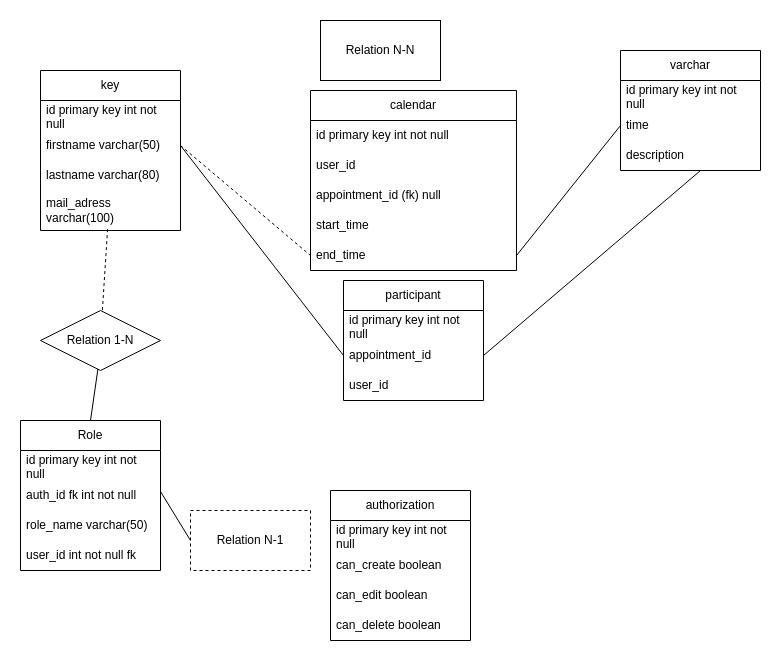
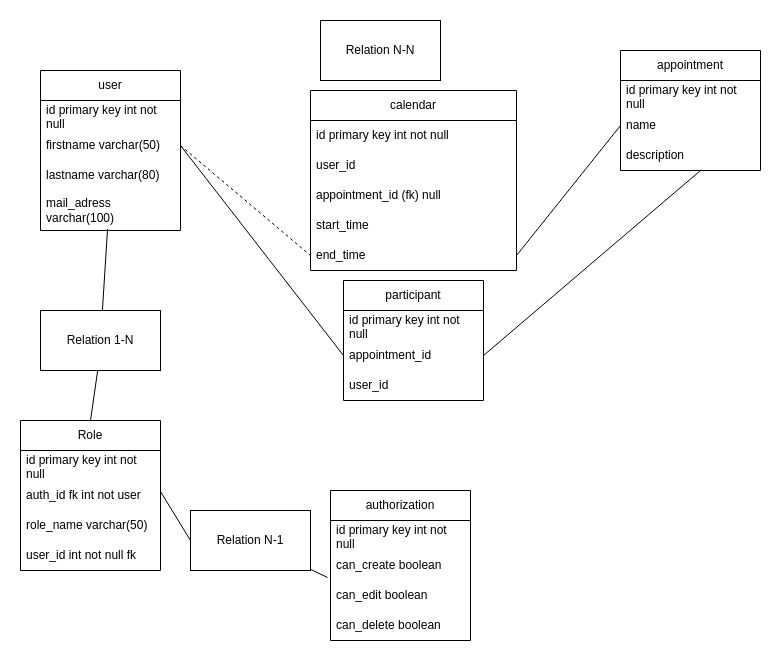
node "varchar": label "varchar" -> "appointment"
node "key": label "key" -> "user"
node "time": label "time" -> "name"
edge "mail_adress varchar(100)" -- "Relation 1-N": style dashed -> solid
node "Relation 1-N": shape diamond -> rectangle
node "auth_id fk int not null": label "auth_id fk int not null" -> "auth_id fk int not user"
node "Relation N-1": style dashed -> solid
edge "Relation N-1" -- "can_edit boolean": added
